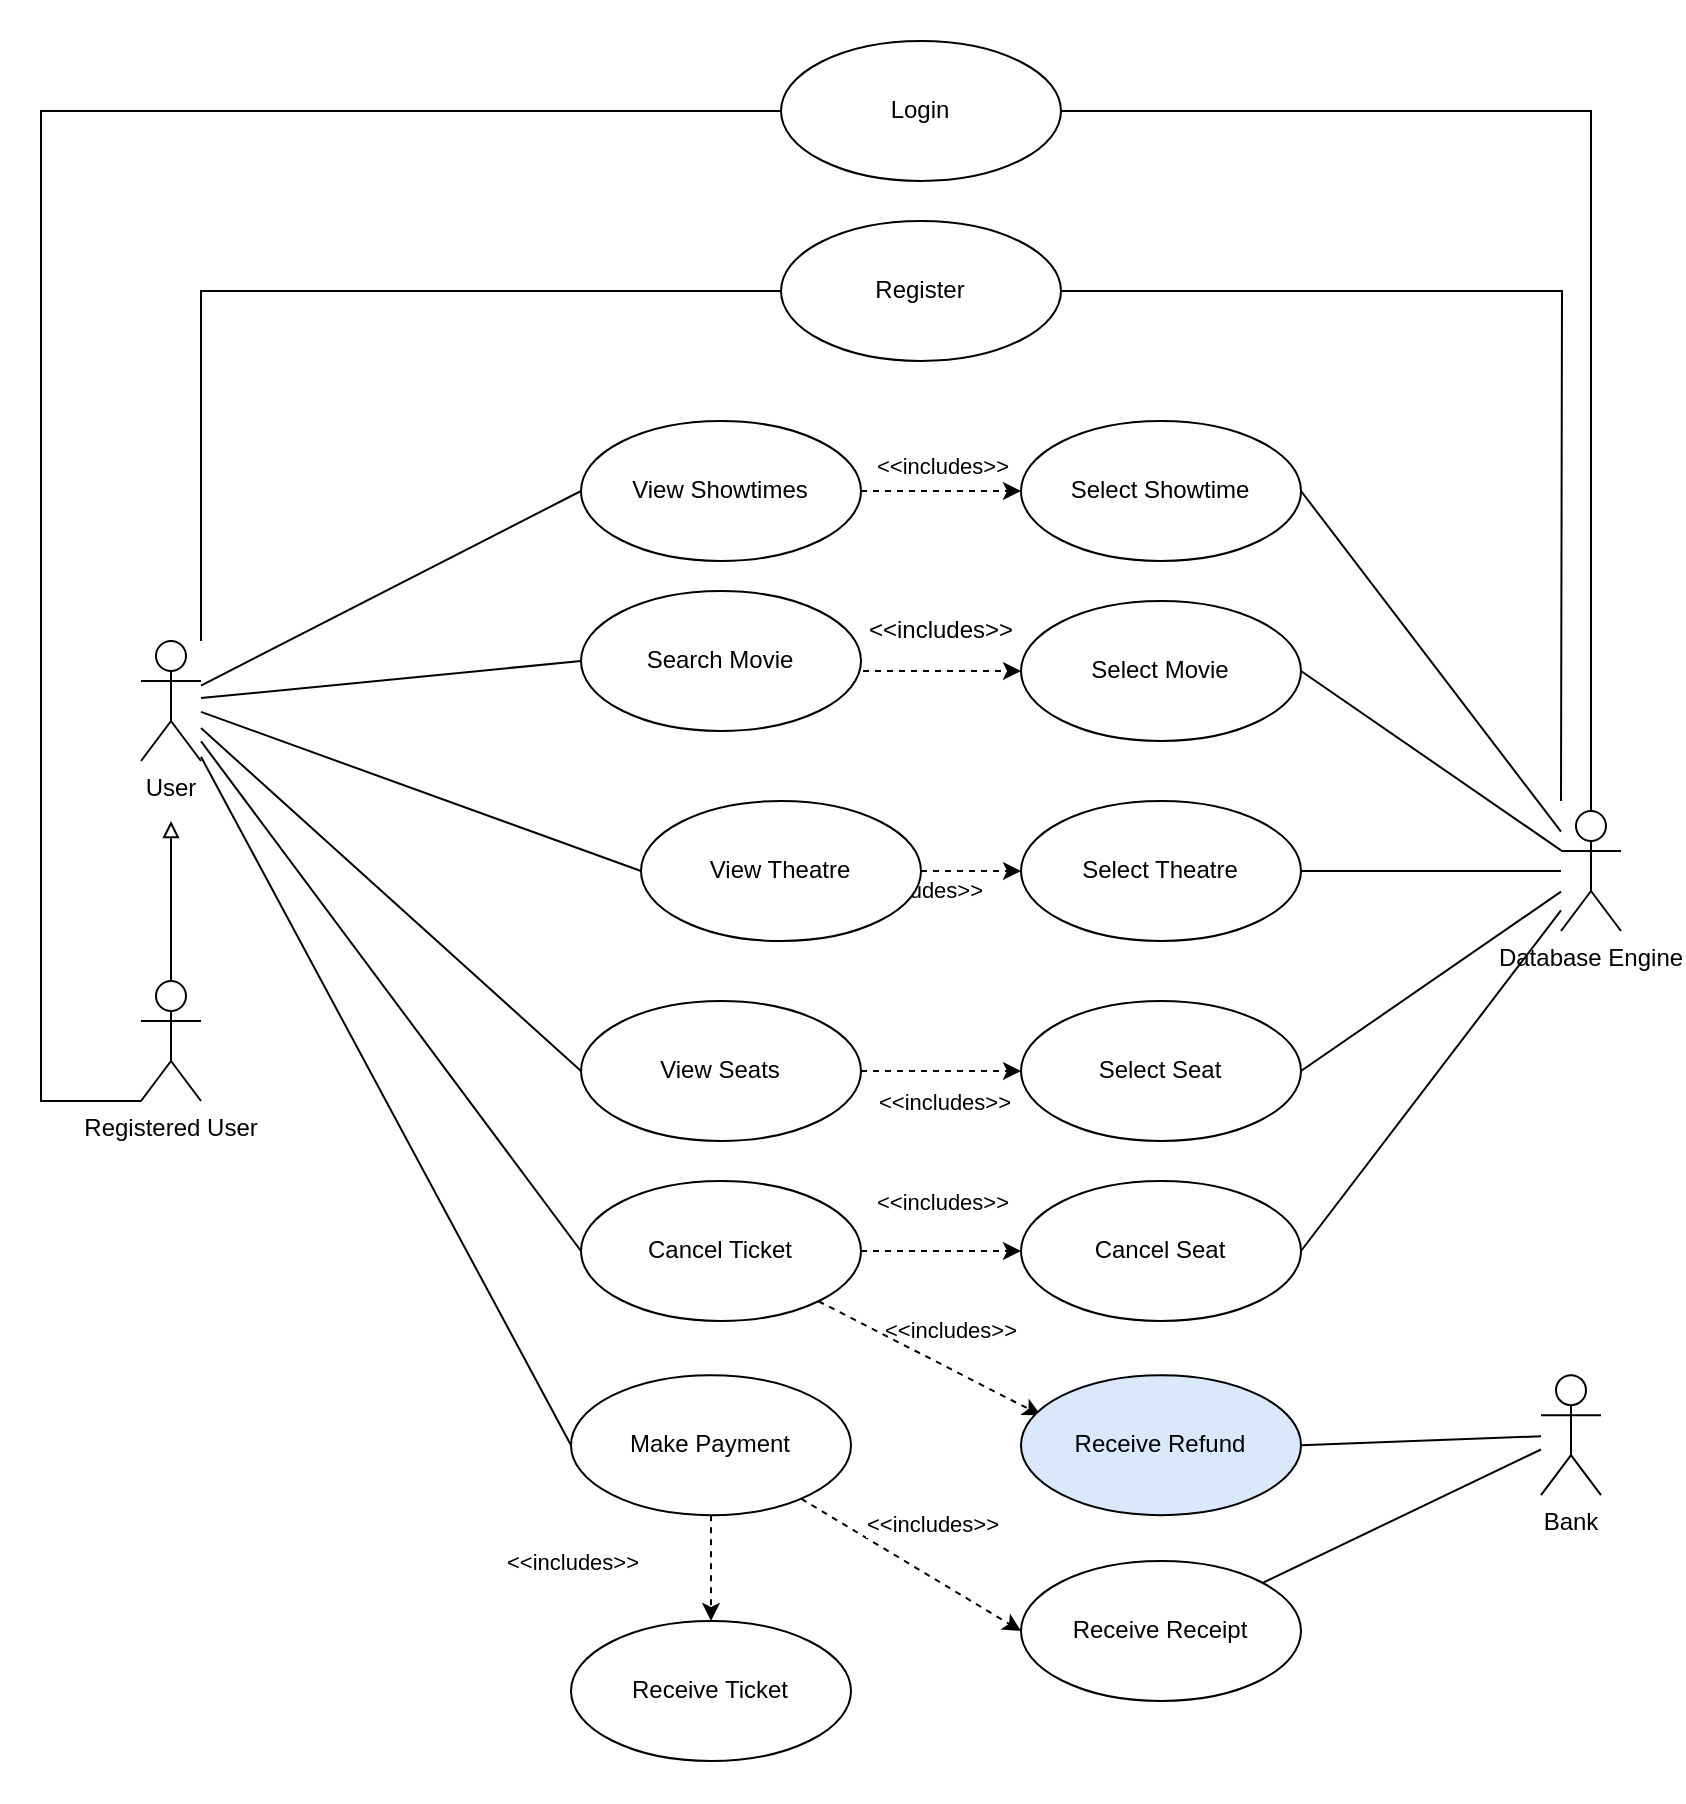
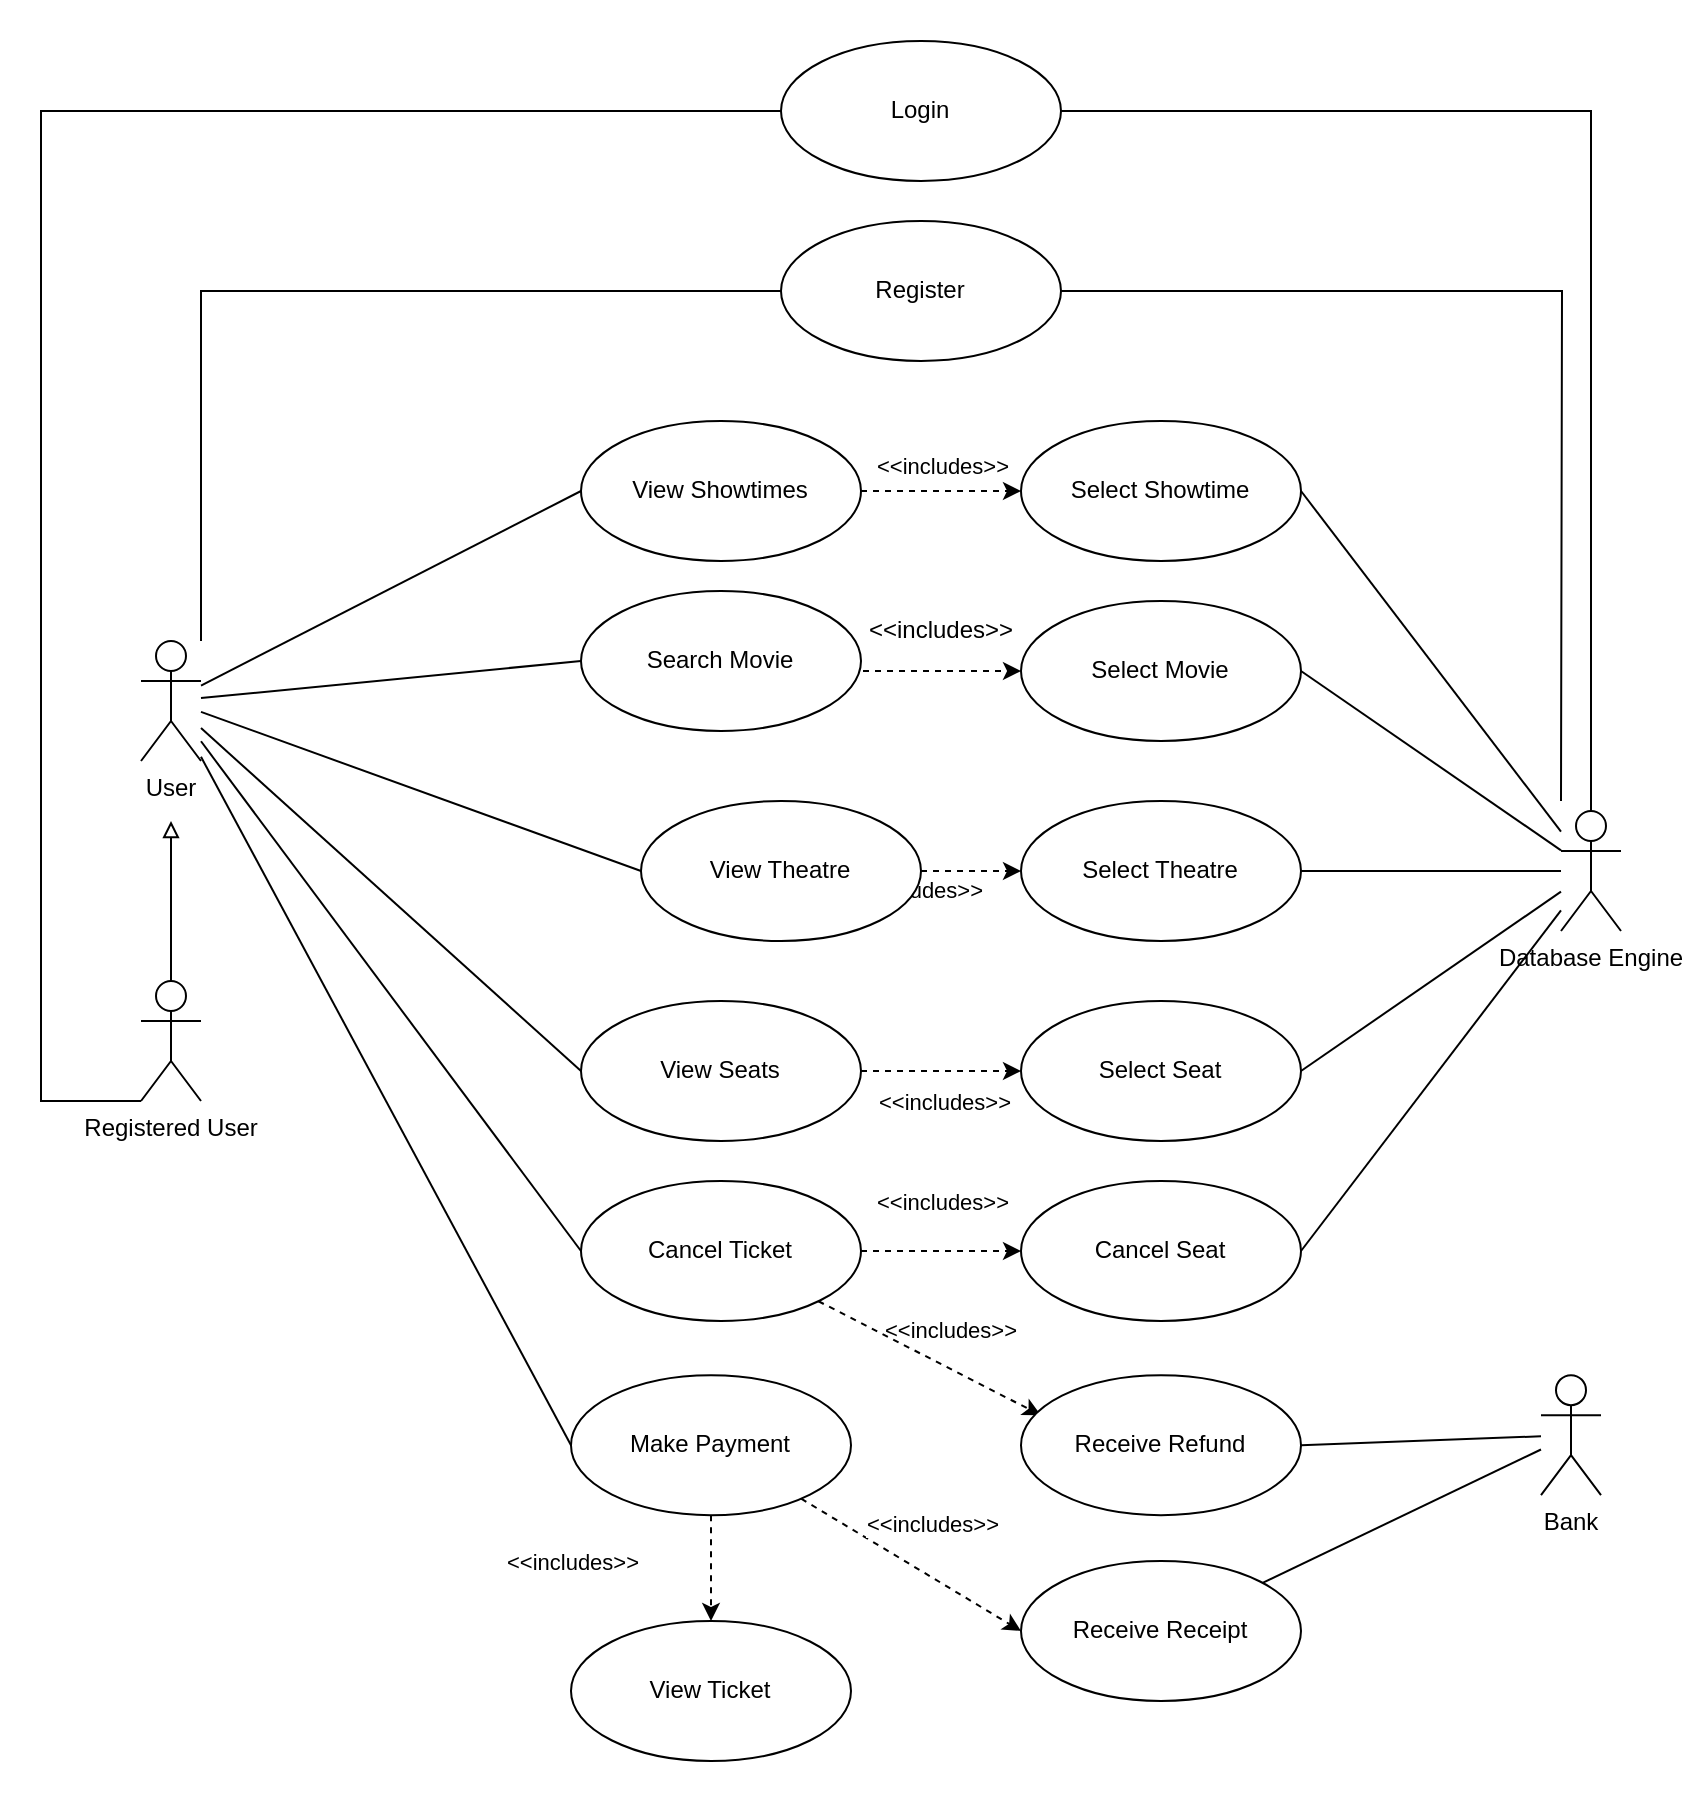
node "Receive Refund": fillcolor #dae8fc -> #ffffff
node "Receive Ticket": label "Receive Ticket" -> "View Ticket"
